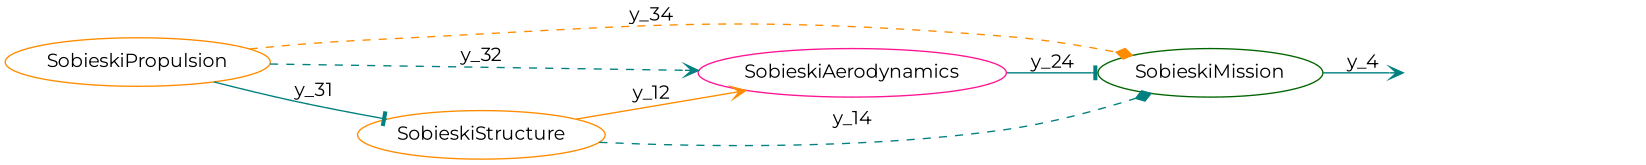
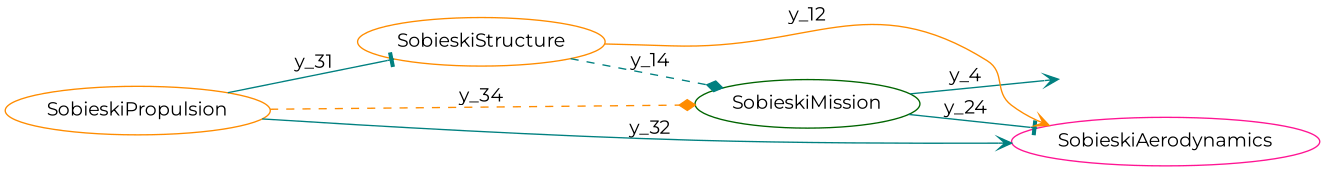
edge "SobieskiPropulsion" -> "SobieskiAerodynamics": style dashed -> bold
edge "SobieskiAerodynamics" -> "SobieskiMission": reversed
